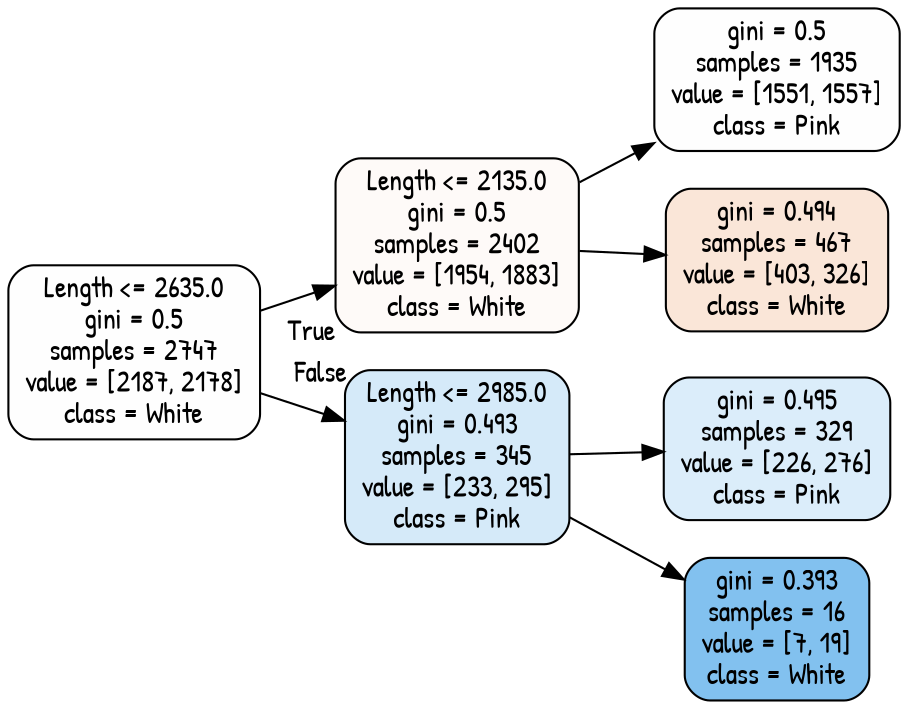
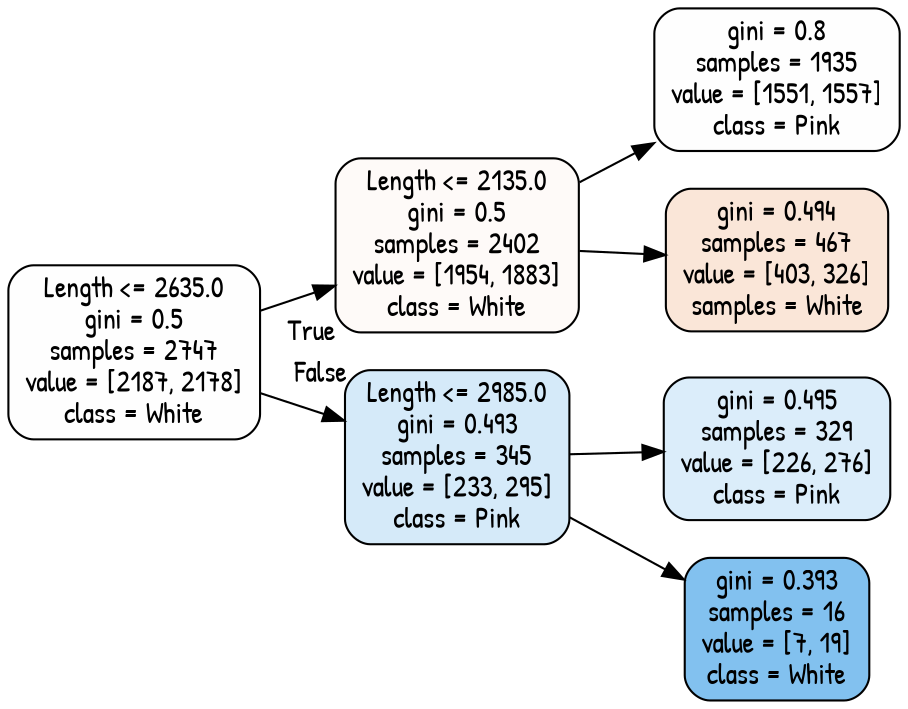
node "gini = 0.5 samples = 1935 value = [1551, 1557] class = Pink": label "gini = 0.5 samples = 1935 value = [1551, 1557] class = Pink" -> "gini = 0.8 samples = 1935 value = [1551, 1557] class = Pink"
node "gini = 0.494 samples = 467 value = [403, 326] class = White": label "gini = 0.494 samples = 467 value = [403, 326] class = White" -> "gini = 0.494 samples = 467 value = [403, 326] samples = White"
